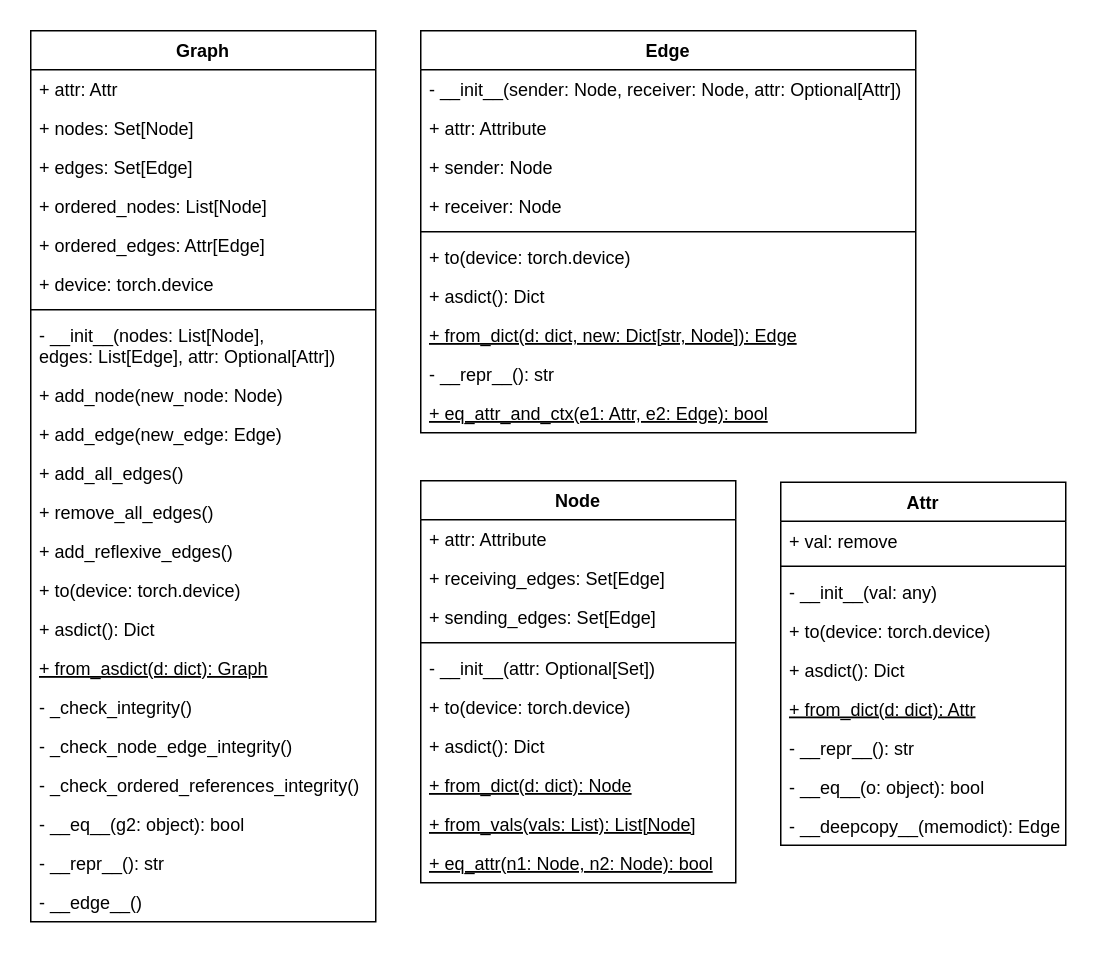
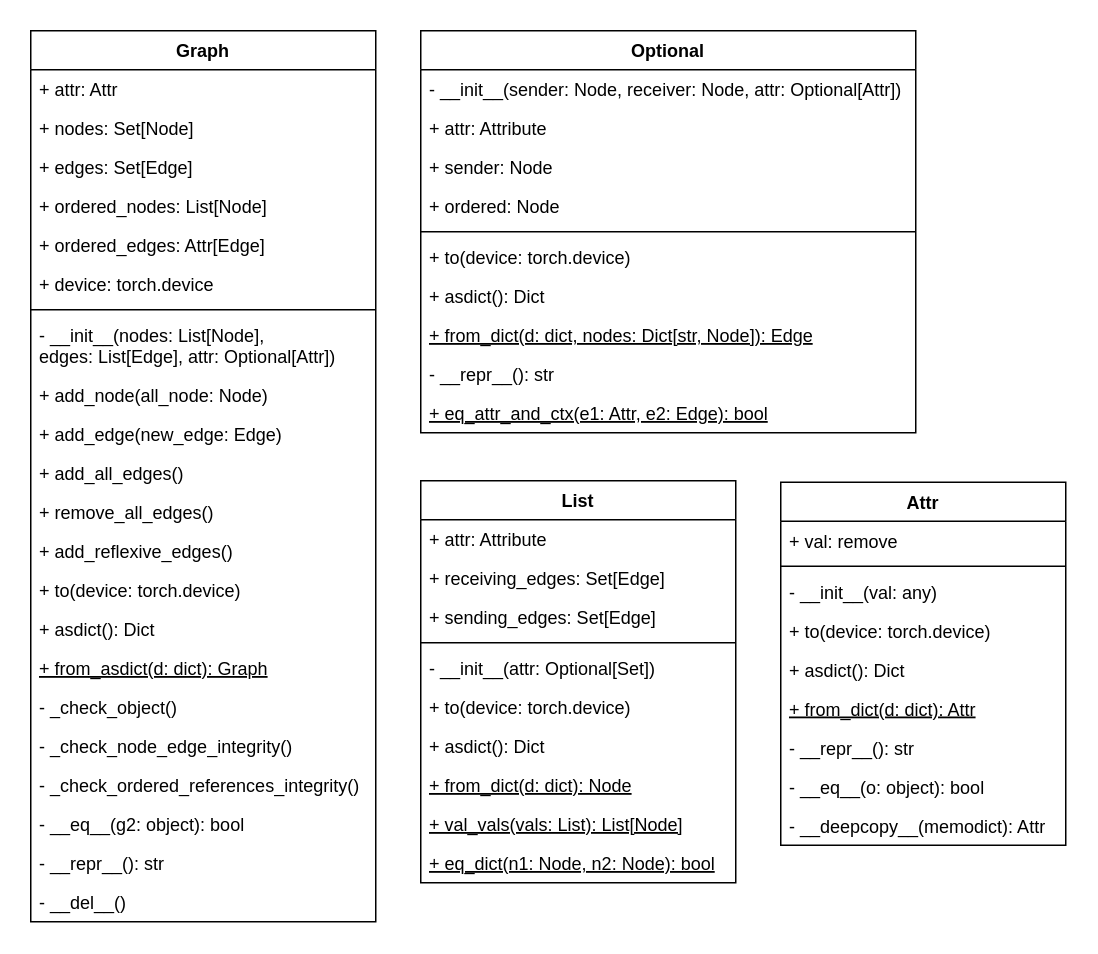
node "Edge": label "Edge" -> "Optional"
node "+ receiver: Node": label "+ receiver: Node" -> "+ ordered: Node"
node "+ from_dict(d: dict, new: Dict[str, Node]): Edge": label "+ from_dict(d: dict, new: Dict[str, Node]): Edge" -> "+ from_dict(d: dict, nodes: Dict[str, Node]): Edge"
node "+ add_node(new_node: Node)": label "+ add_node(new_node: Node)" -> "+ add_node(all_node: Node)"
node "Node": label "Node" -> "List"
node "- _check_integrity()": label "- _check_integrity()" -> "- _check_object()"
node "+ from_vals(vals: List): List[Node]": label "+ from_vals(vals: List): List[Node]" -> "+ val_vals(vals: List): List[Node]"
node "- __deepcopy__(memodict): Edge": label "- __deepcopy__(memodict): Edge" -> "- __deepcopy__(memodict): Attr"
node "+ eq_attr(n1: Node, n2: Node): bool": label "+ eq_attr(n1: Node, n2: Node): bool" -> "+ eq_dict(n1: Node, n2: Node): bool"
node "- __edge__()": label "- __edge__()" -> "- __del__()"
